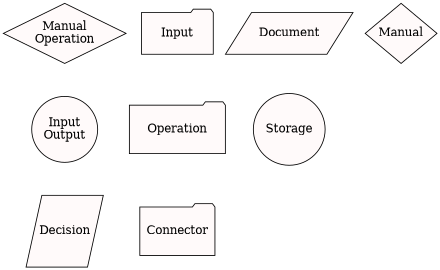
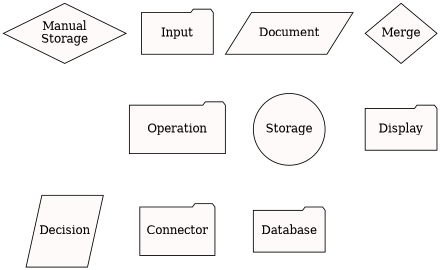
node "Manual Operation": label "Manual Operation" -> "Manual Storage"
node "Manual": label "Manual" -> "Merge"
node "Input Output": removed
node "Display": added
node "Database": added
